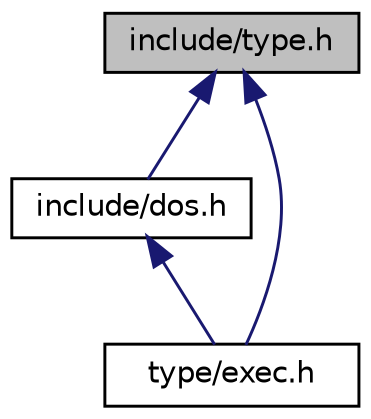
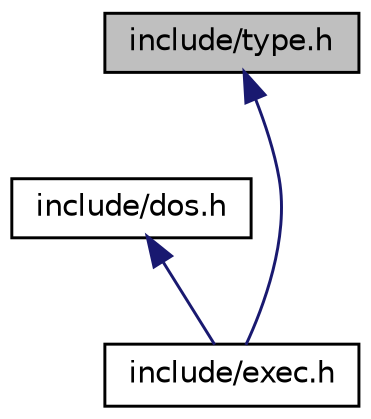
edge "include/dos.h" -> "include/type.h": removed
node "type/exec.h": label "type/exec.h" -> "include/exec.h"
